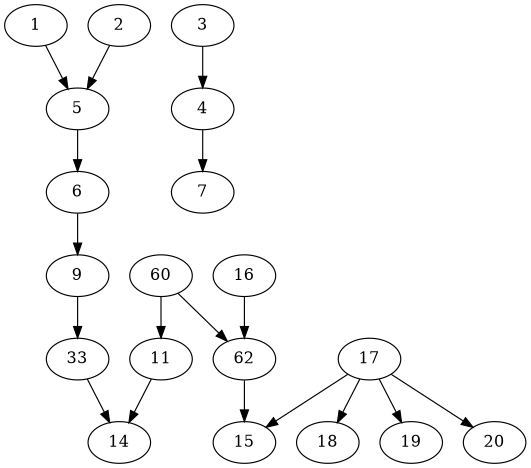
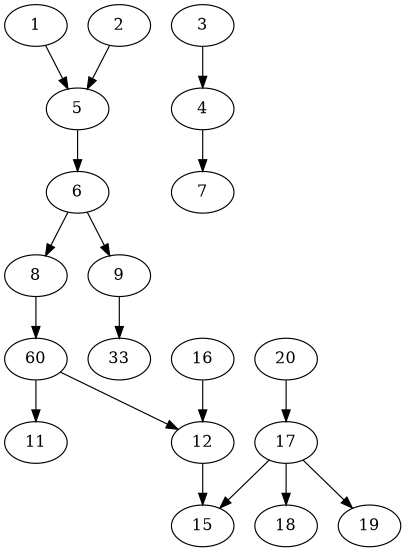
node "8": added
node "62": label "62" -> "12"
edge "17" -> "20": reversed
node "14": removed
